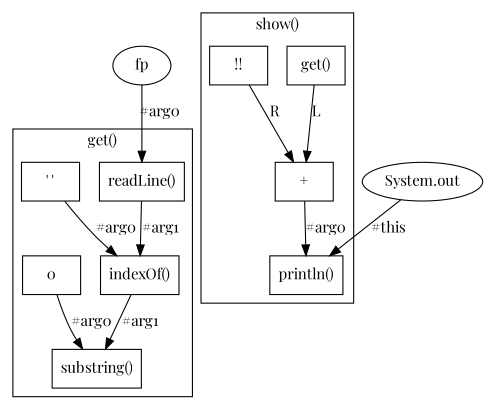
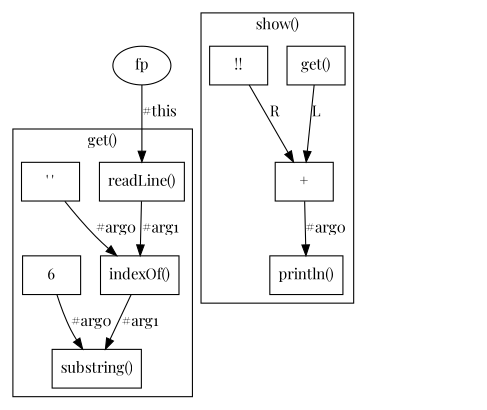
edge "fp" -> "readLine()": label "#arg0" -> "#this"
node "System.out": removed
node "0": label "0" -> "6"
